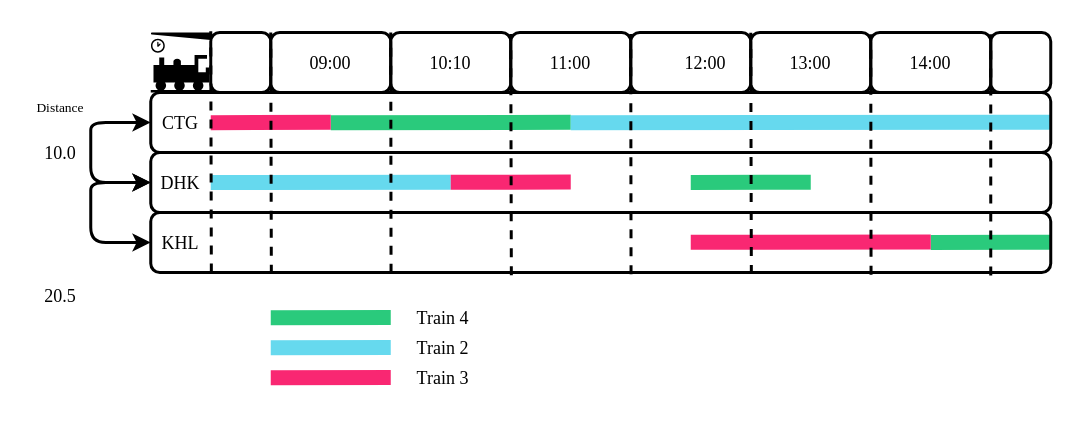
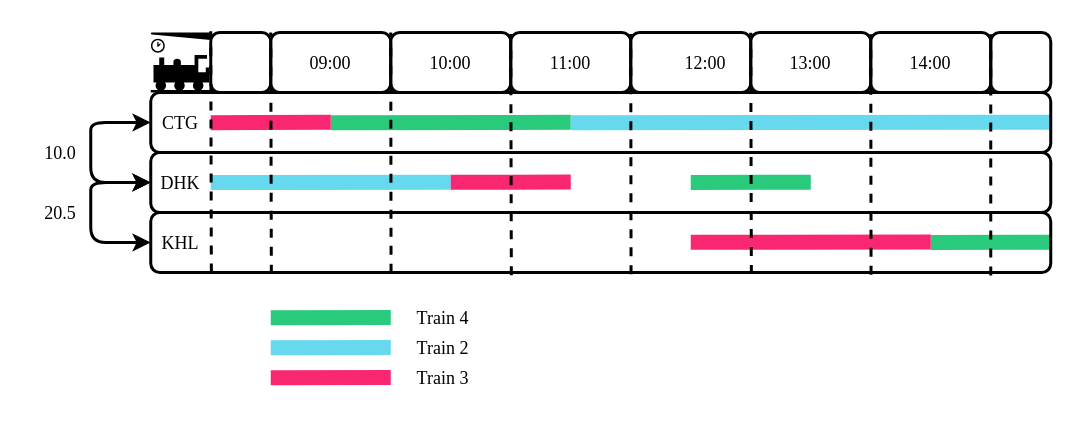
node "10:10": label "10:10" -> "10:00"
node "Distance": removed
node "20.5": moved (61, 295) -> (61, 212)
